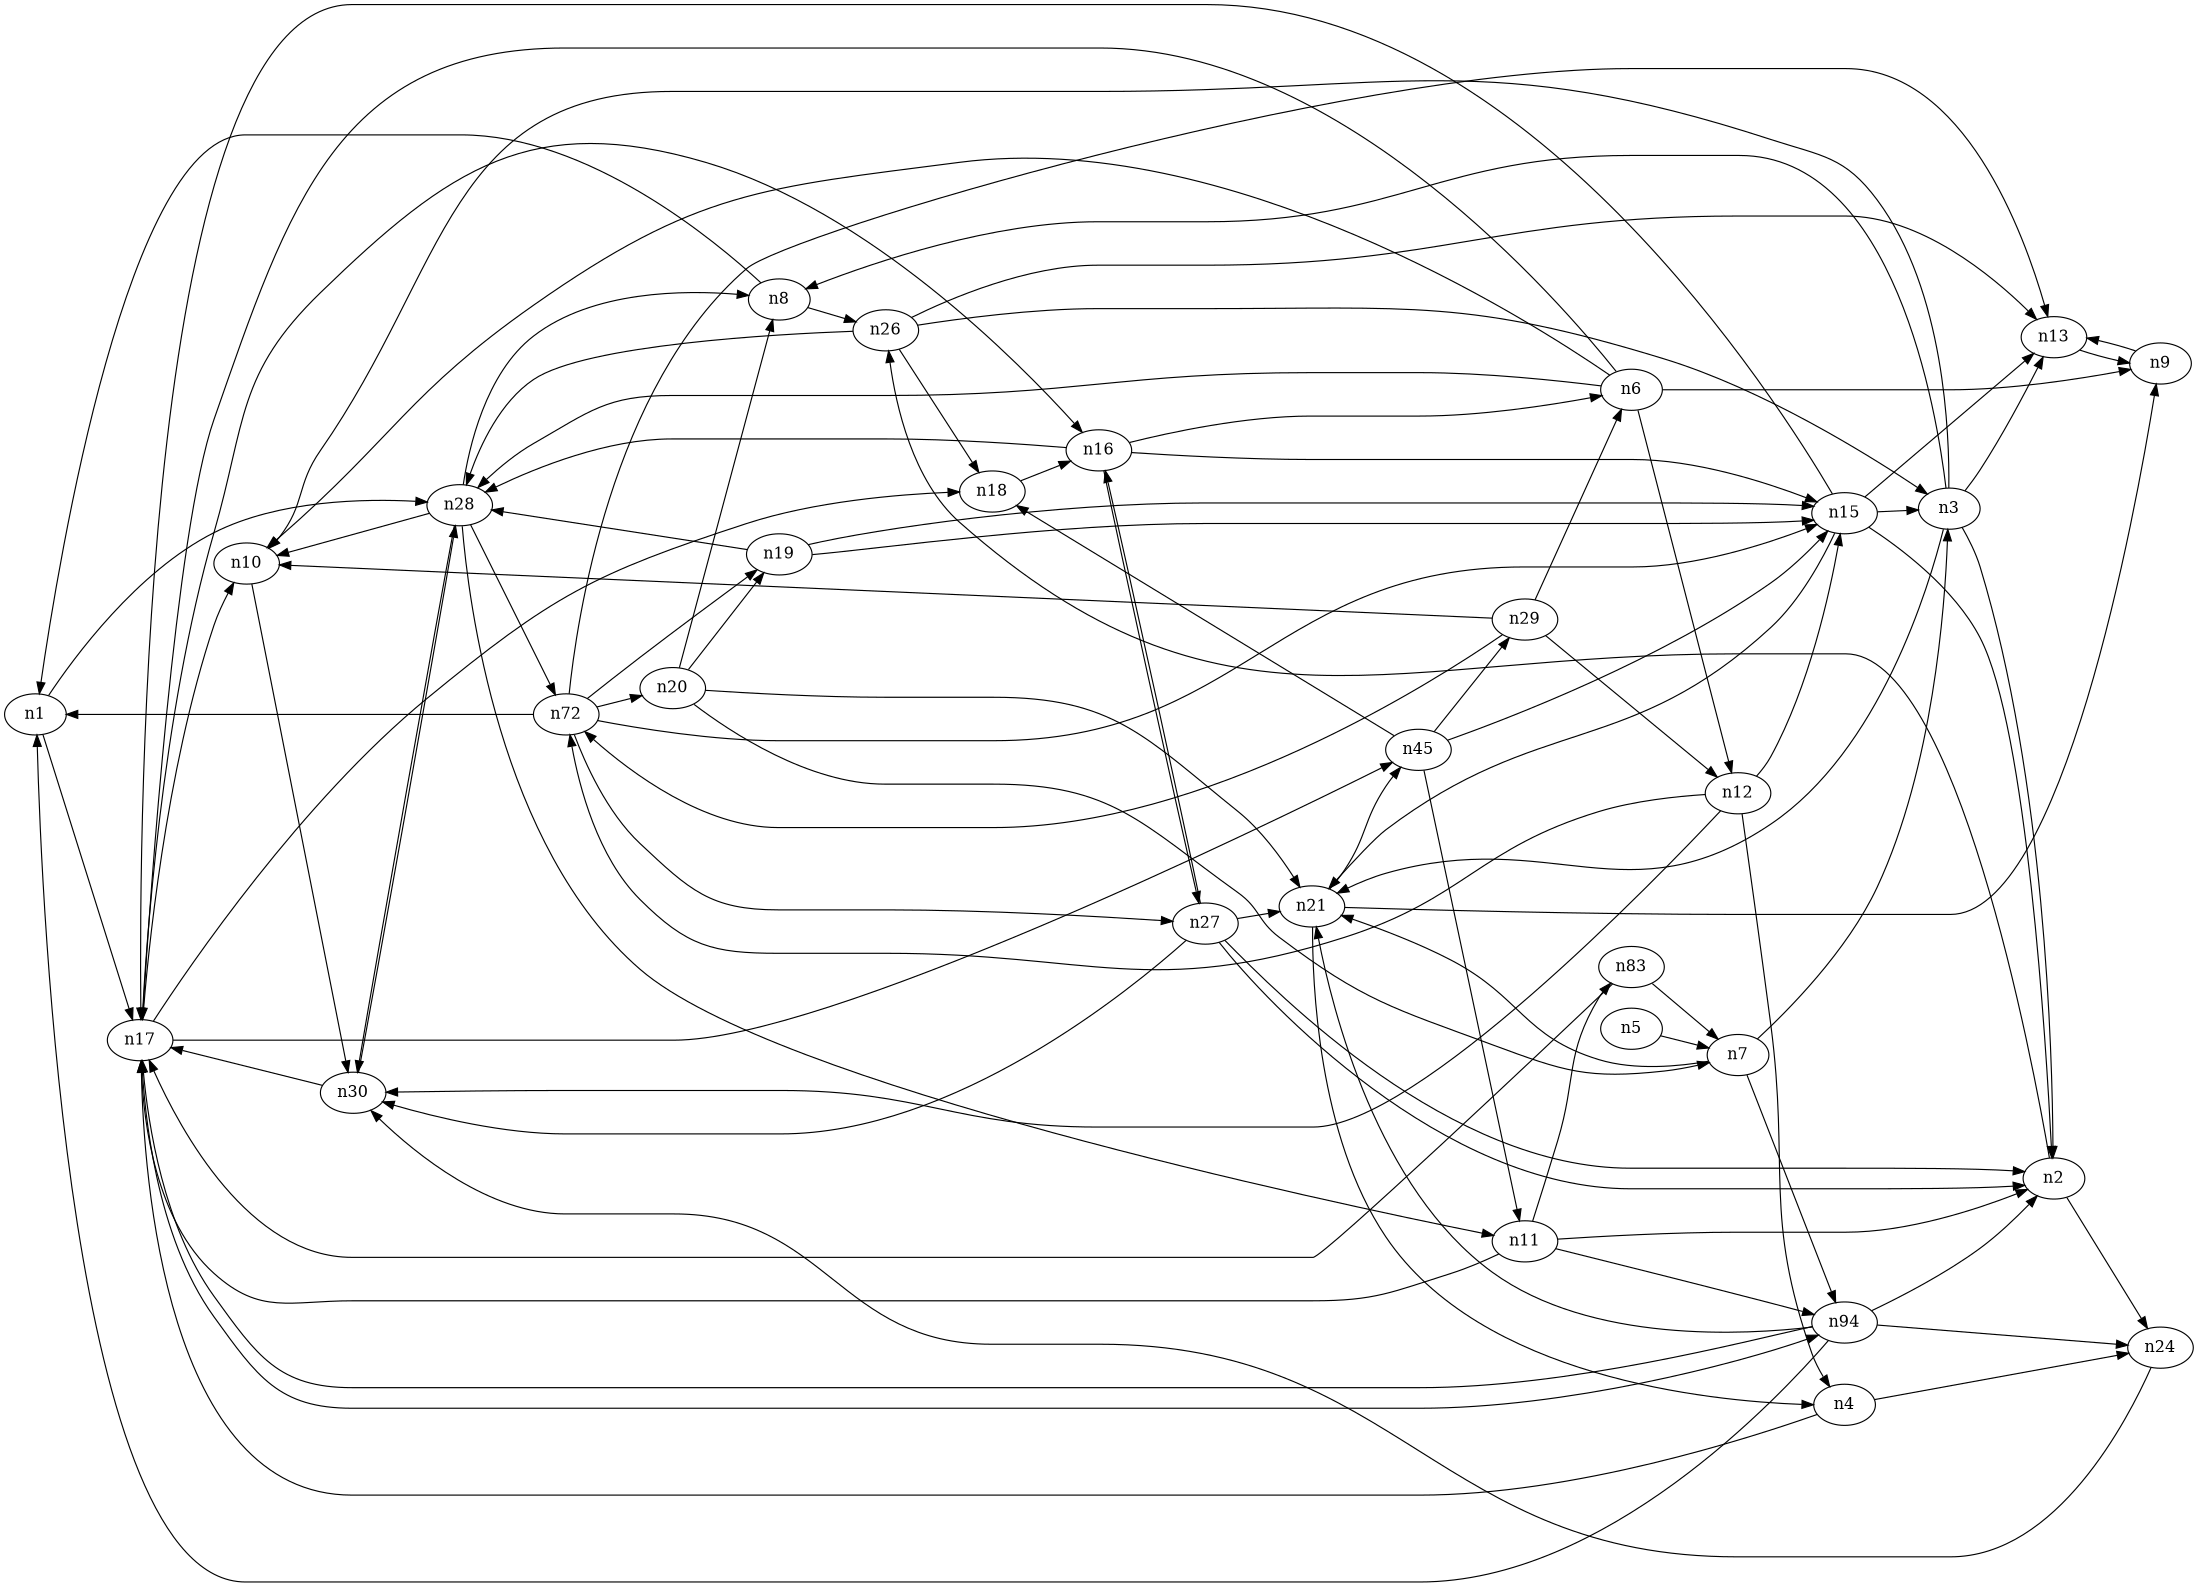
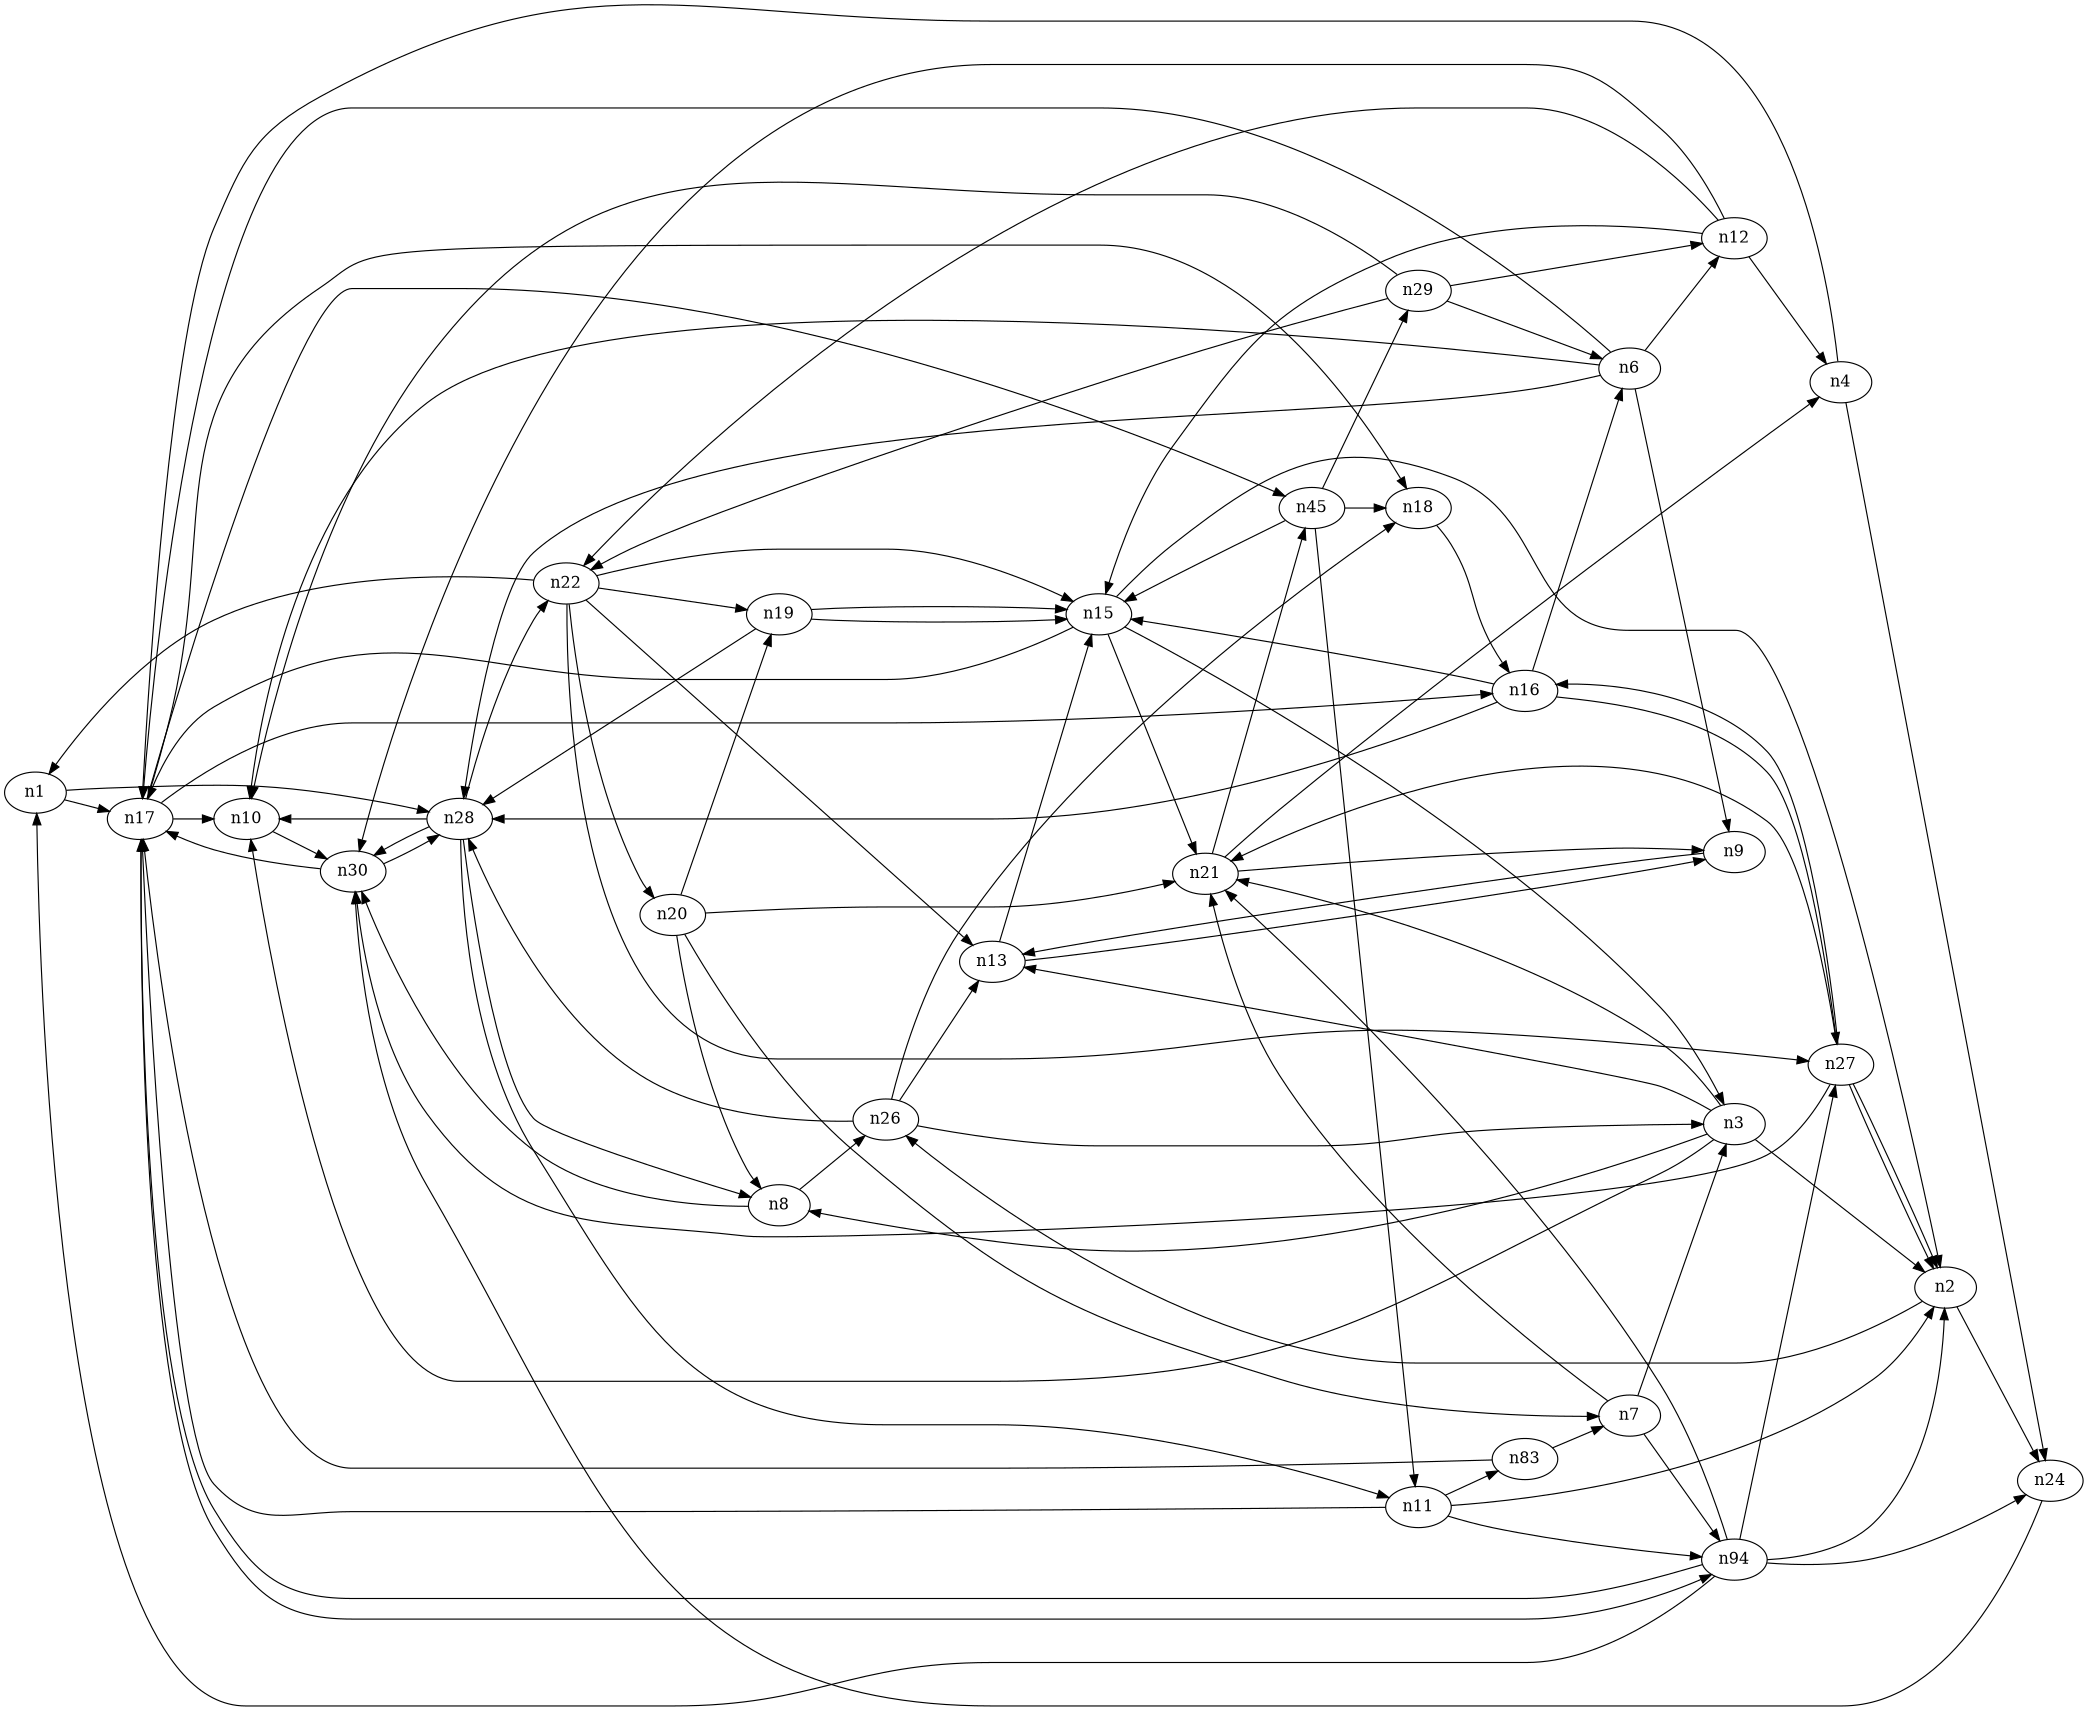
edge "n8" -> "n1": now "n8" -> "n30"
edge "n15" -> "n13": reversed
node "n72": label "n72" -> "n22"
node "n5": removed
edge "n94" -> "n27": added
